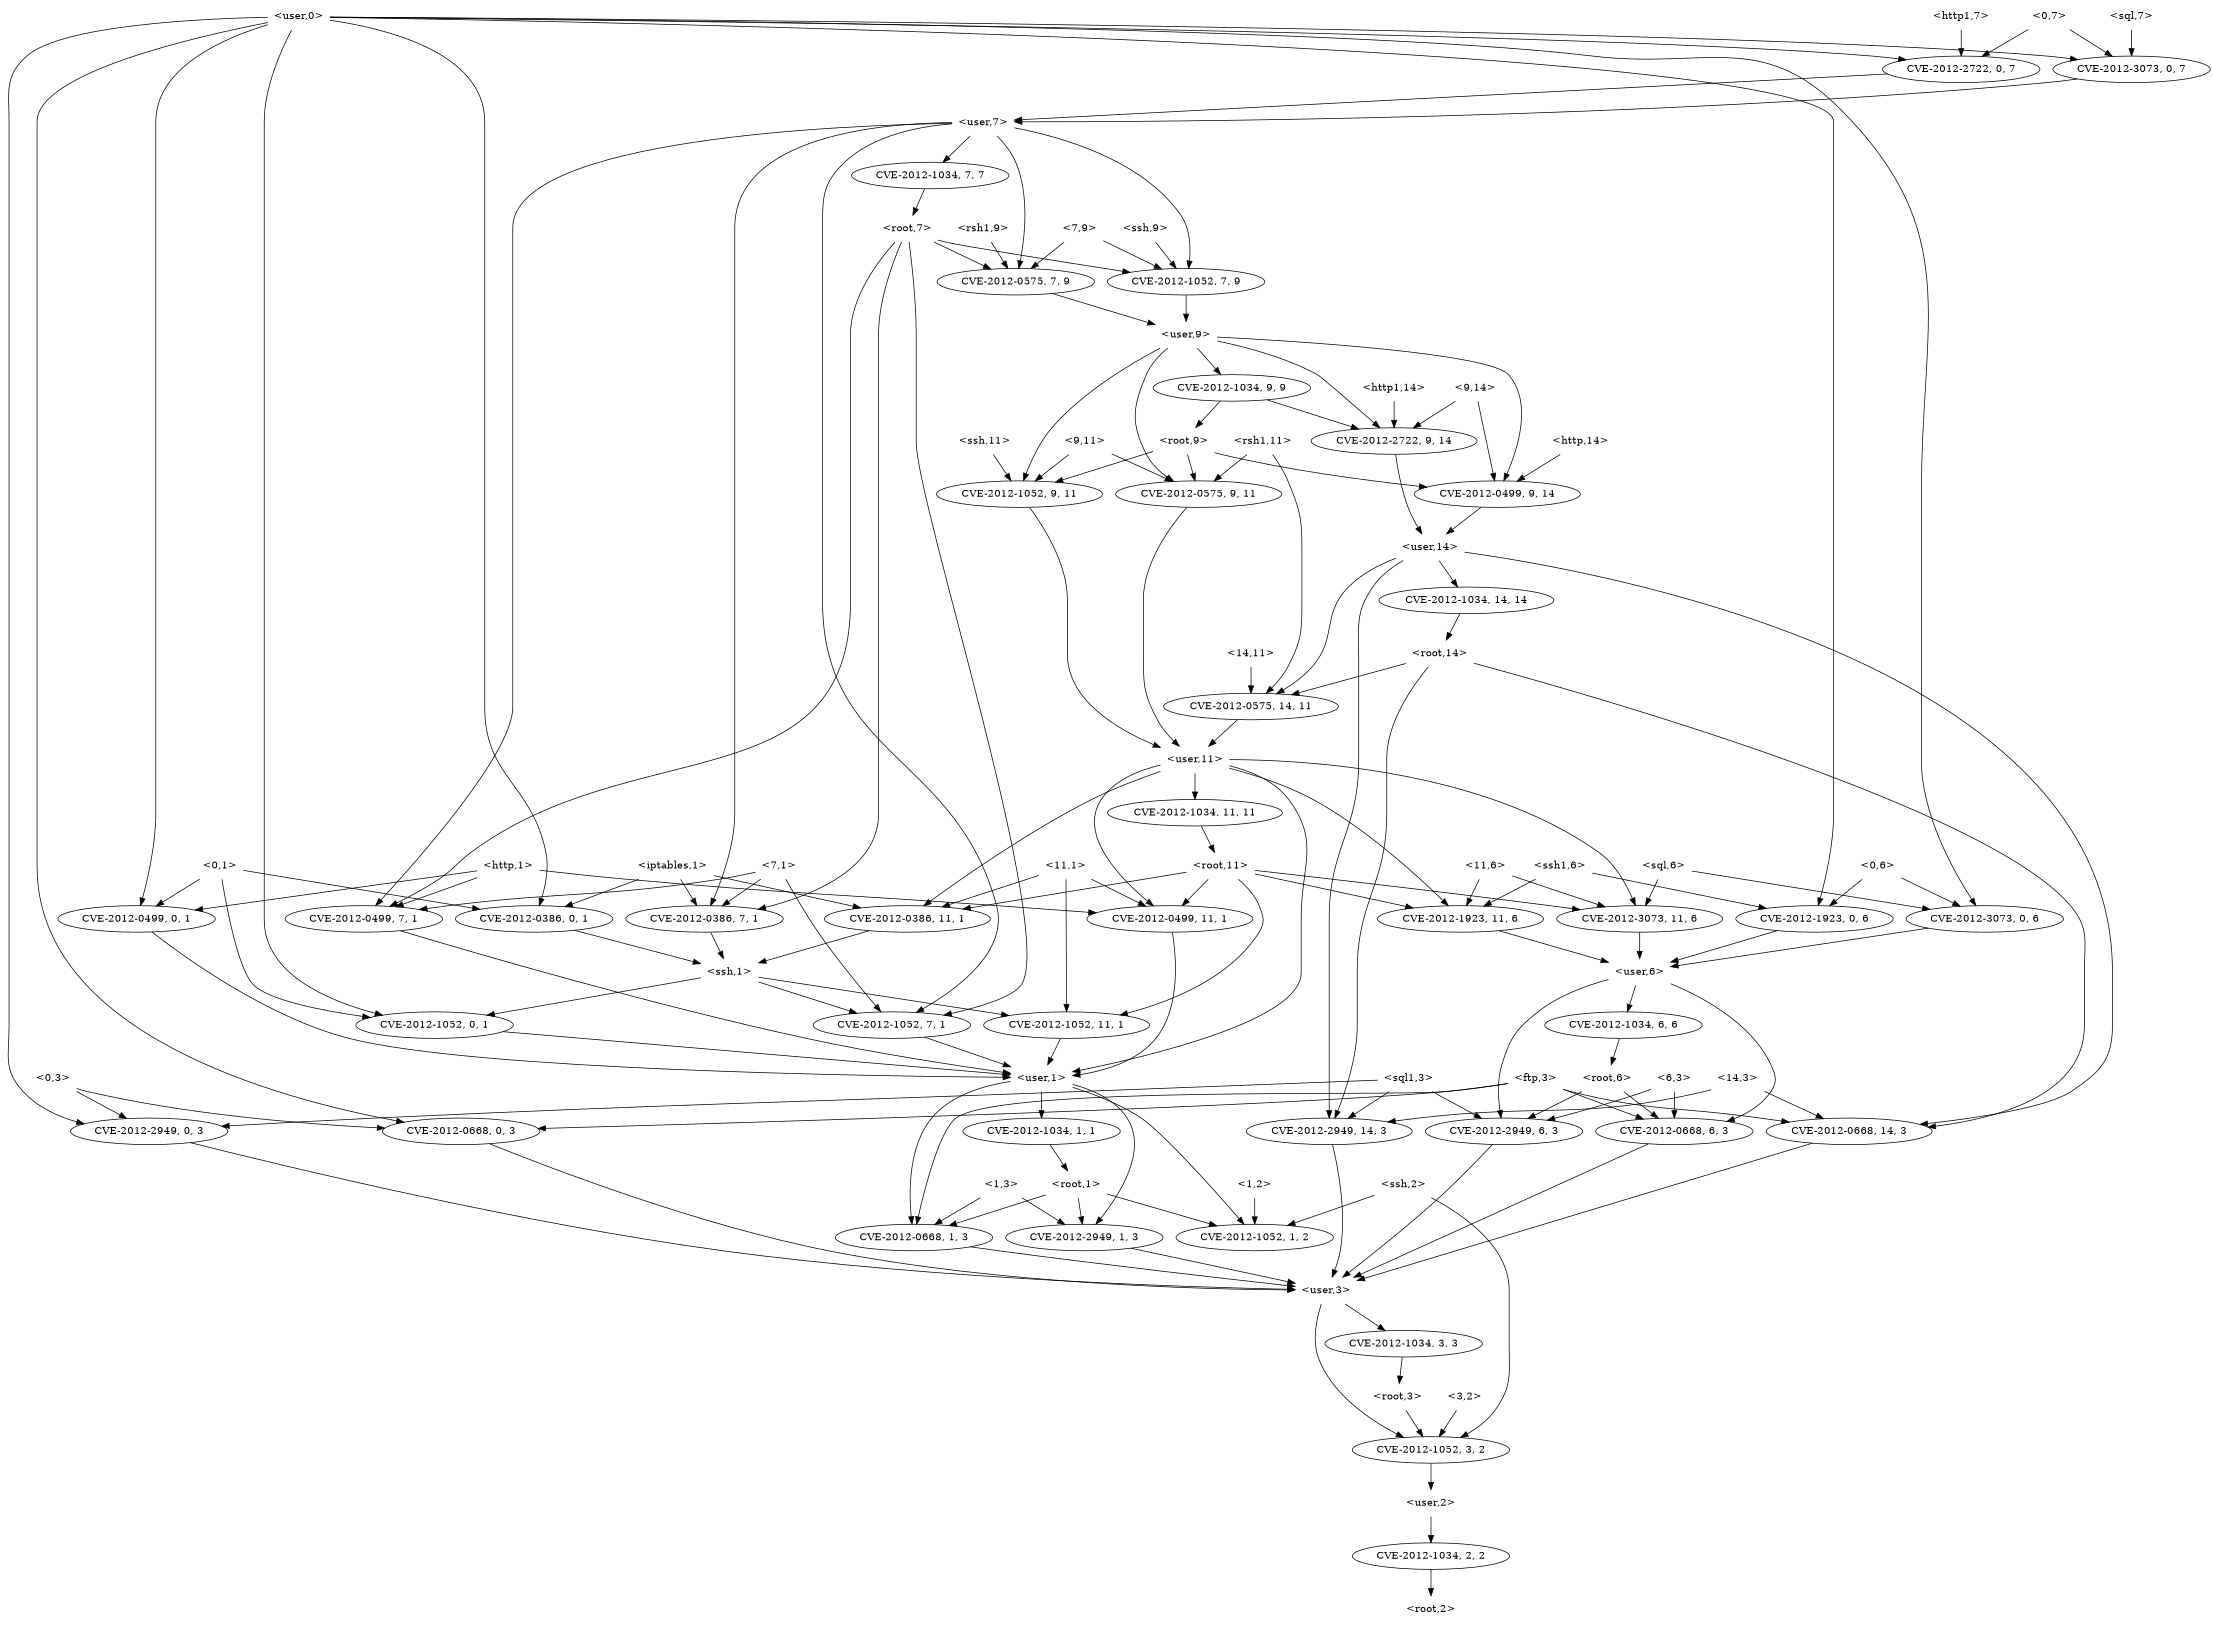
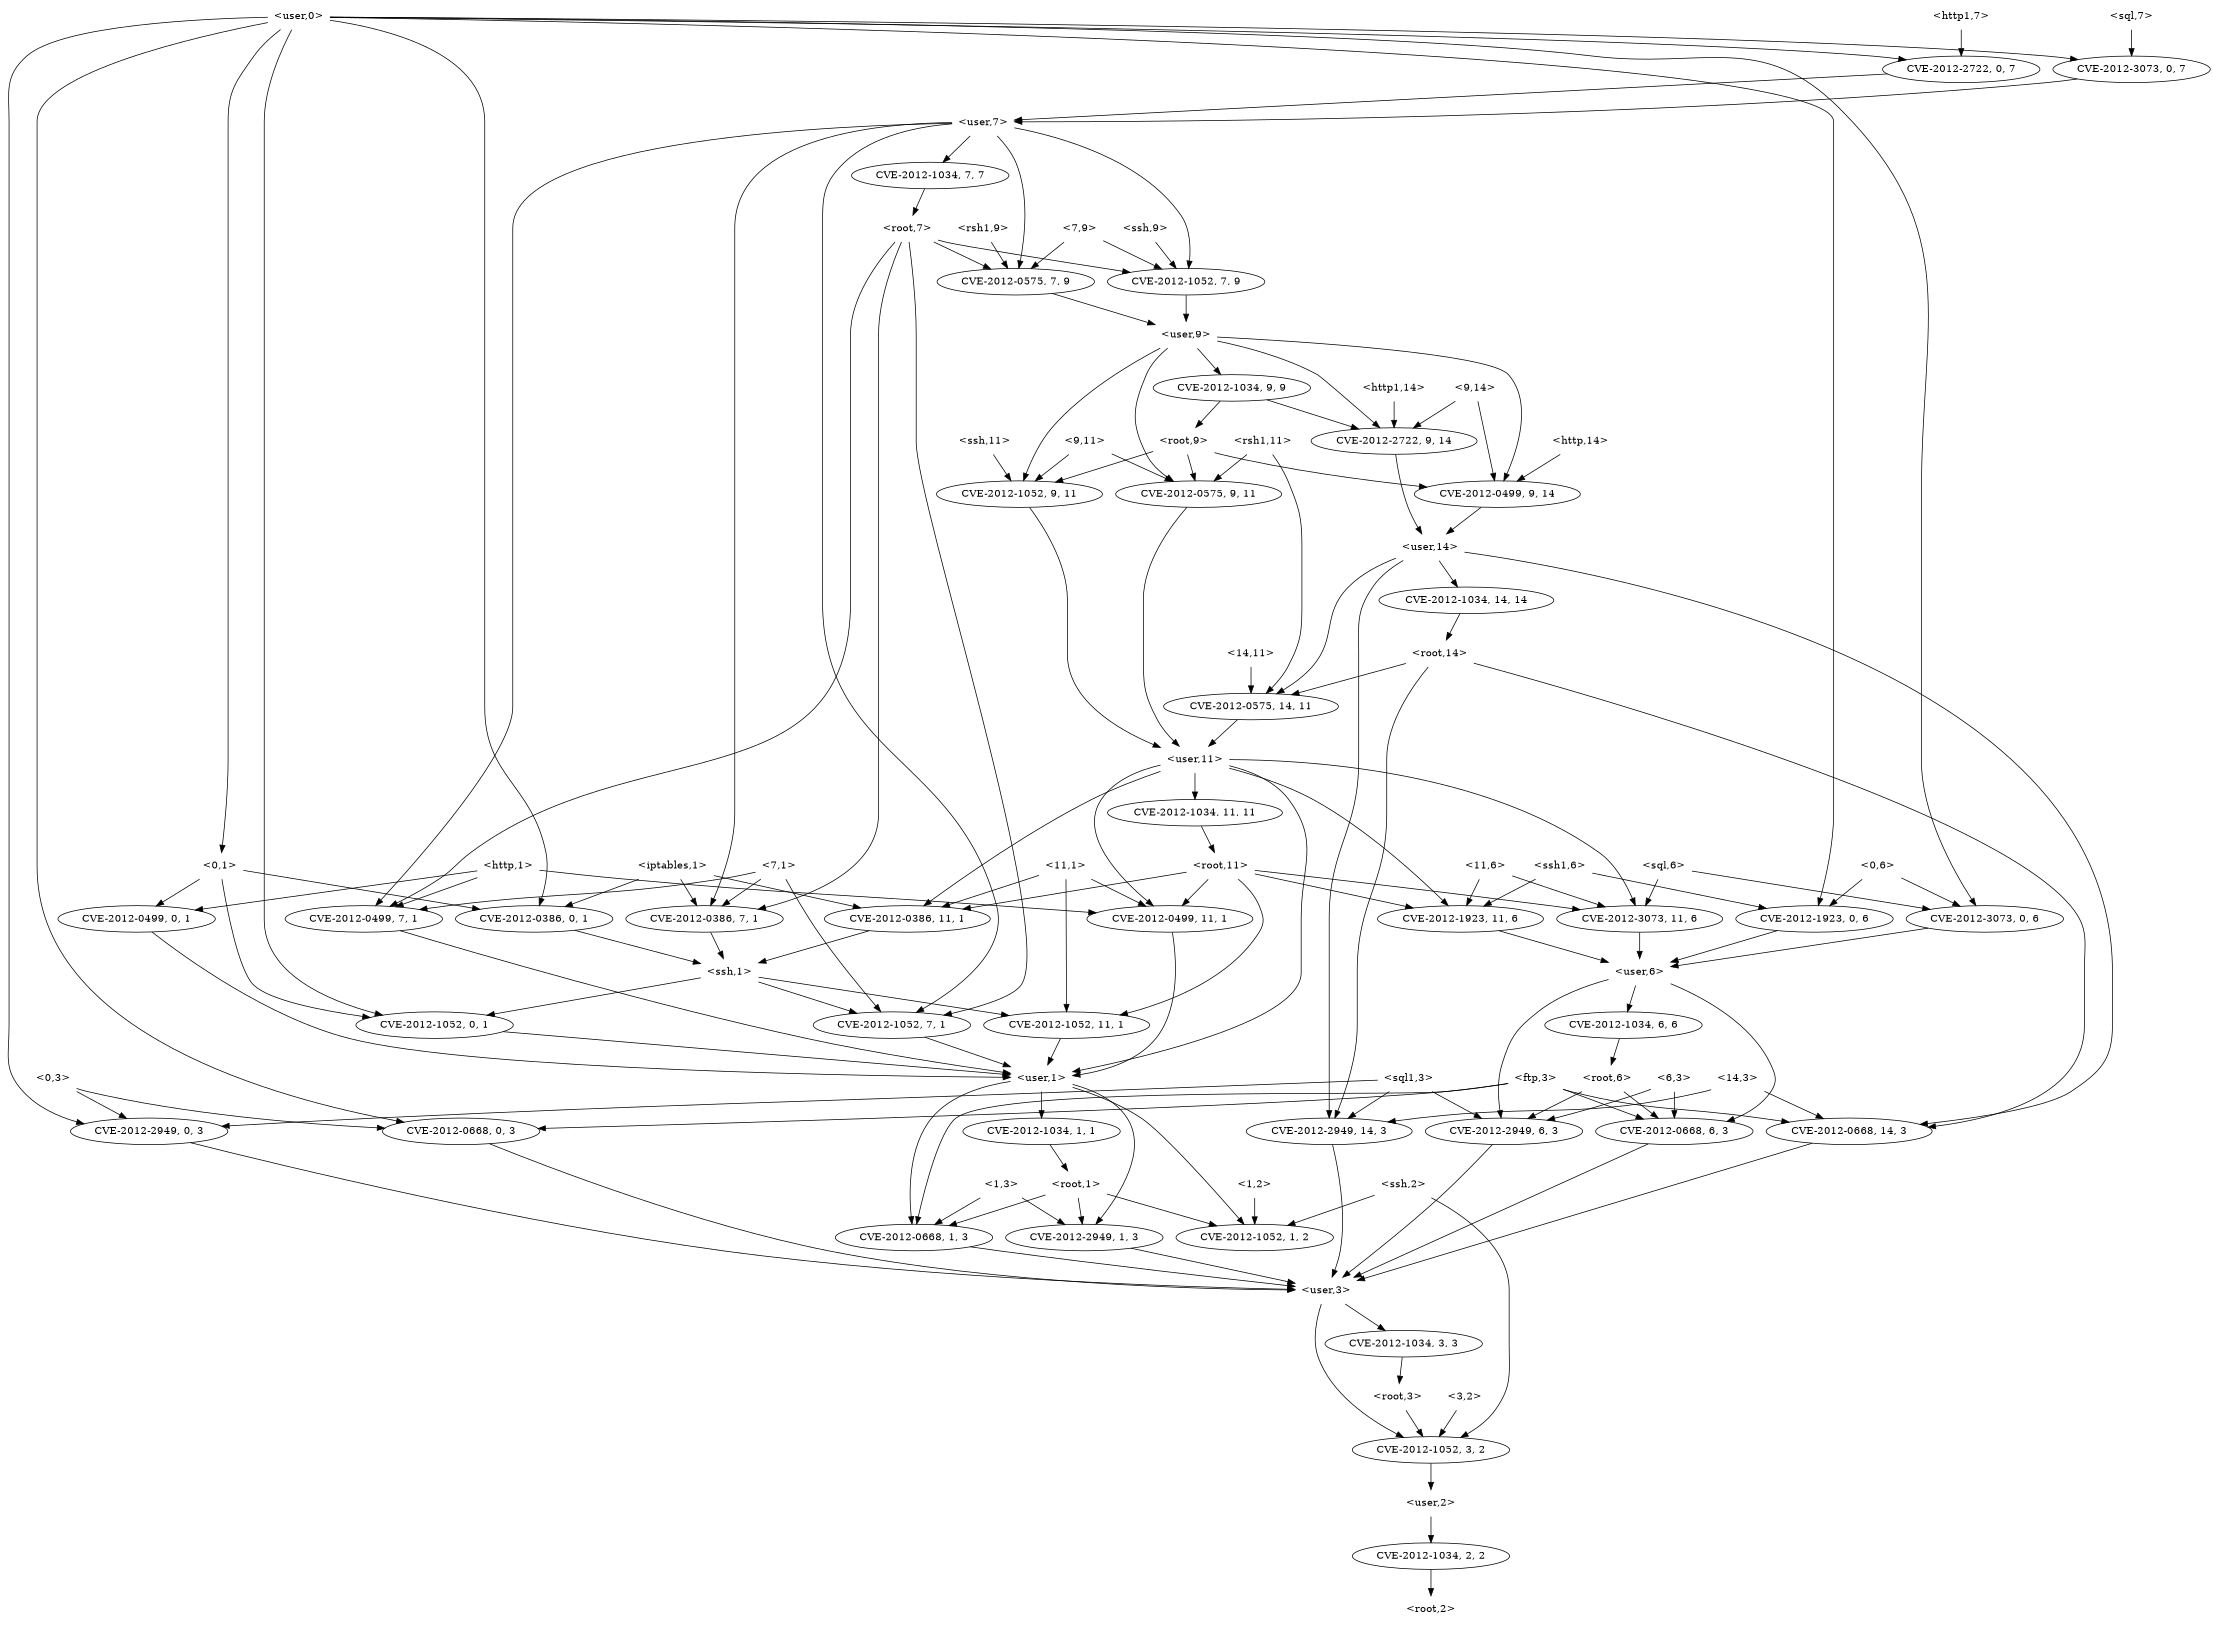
node "<0,7>": removed
edge "<user,0>" -> "CVE-2012-0499, 0, 1": now "<user,0>" -> "<0,1>"
